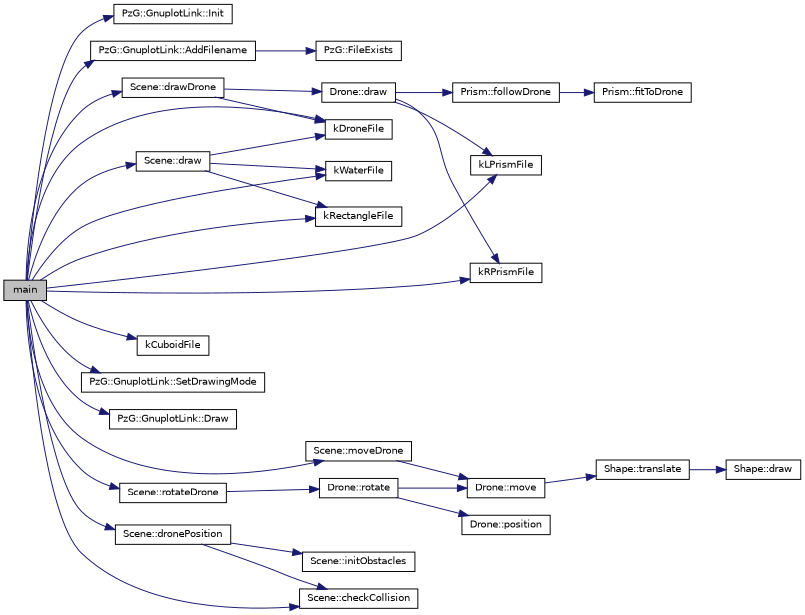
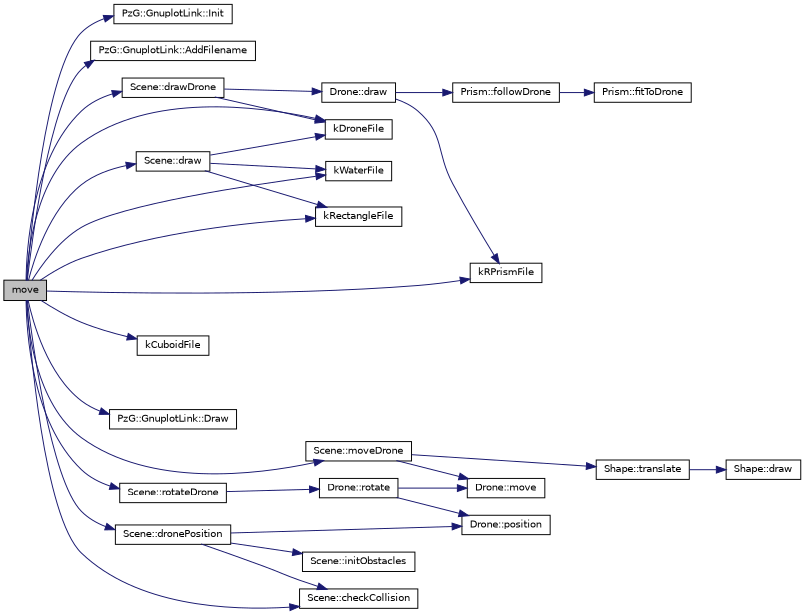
node "PzG::FileExists": removed
node "kLPrismFile": removed
node "main": label "main" -> "move"
node "PzG::GnuplotLink::SetDrawingMode": removed
edge "Drone::move" -> "Shape::translate": now "Scene::moveDrone" -> "Shape::translate"
edge "Scene::dronePosition" -> "Drone::position": added
